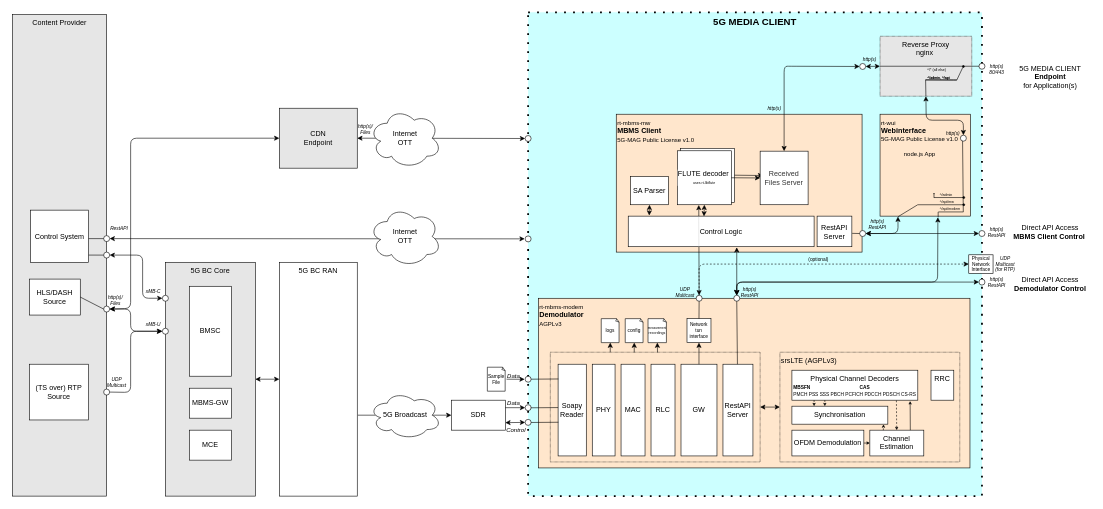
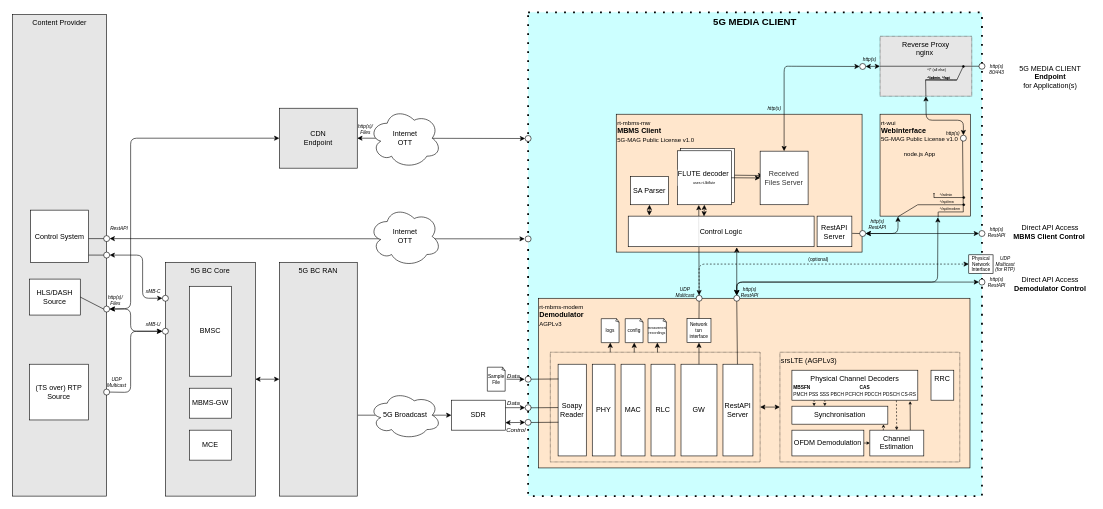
node "5G BC RAN": fillcolor #ffffff -> #e6e6e6
